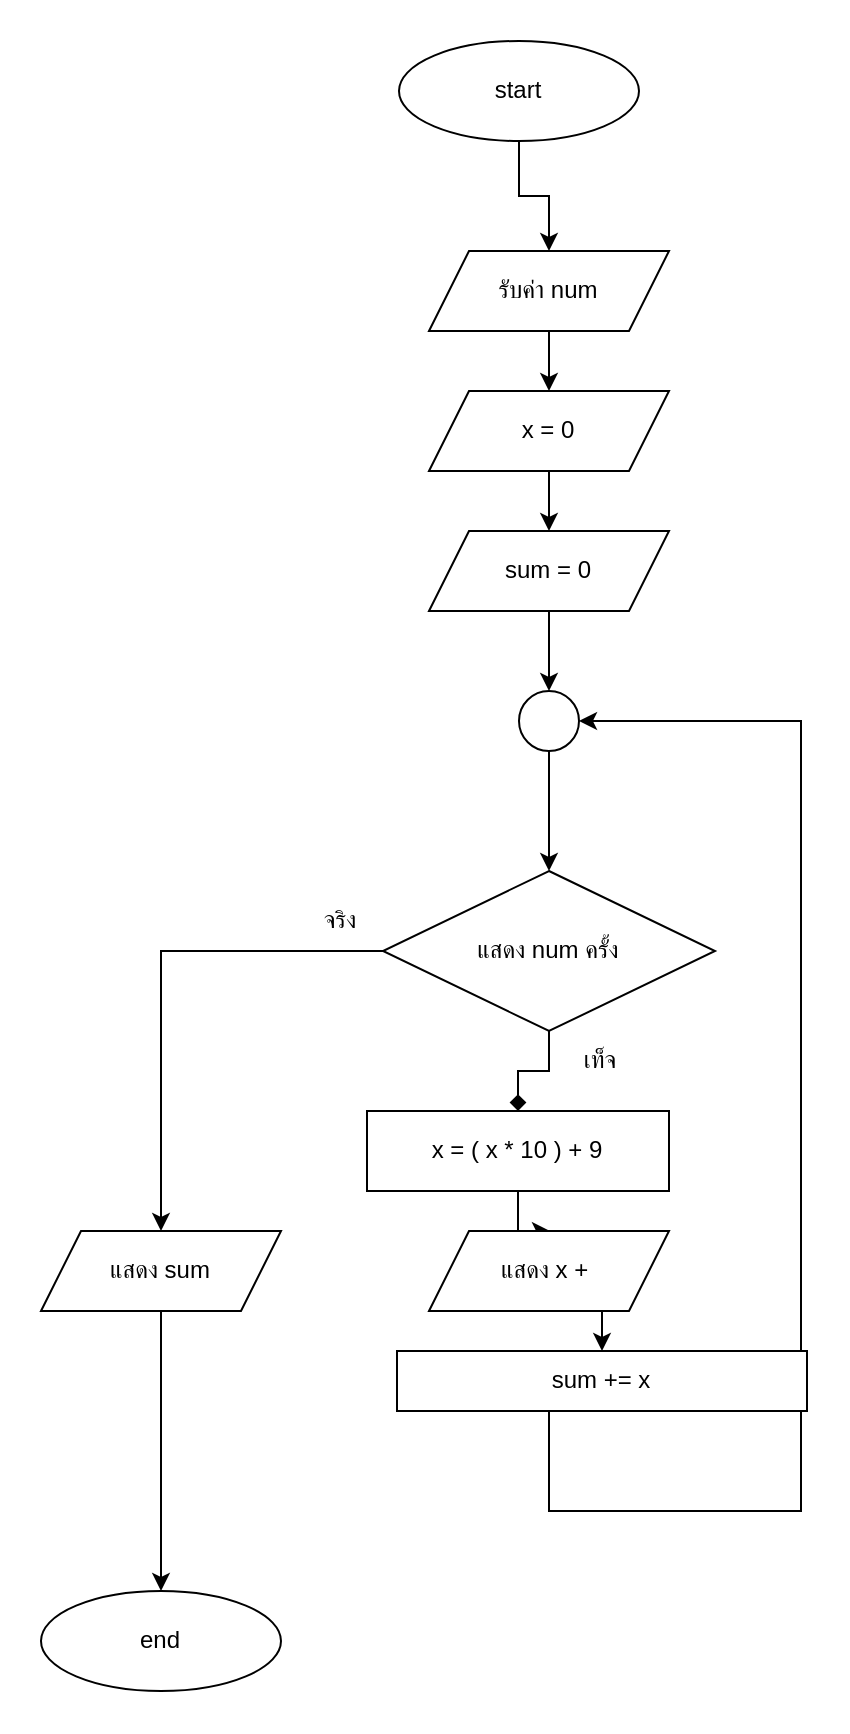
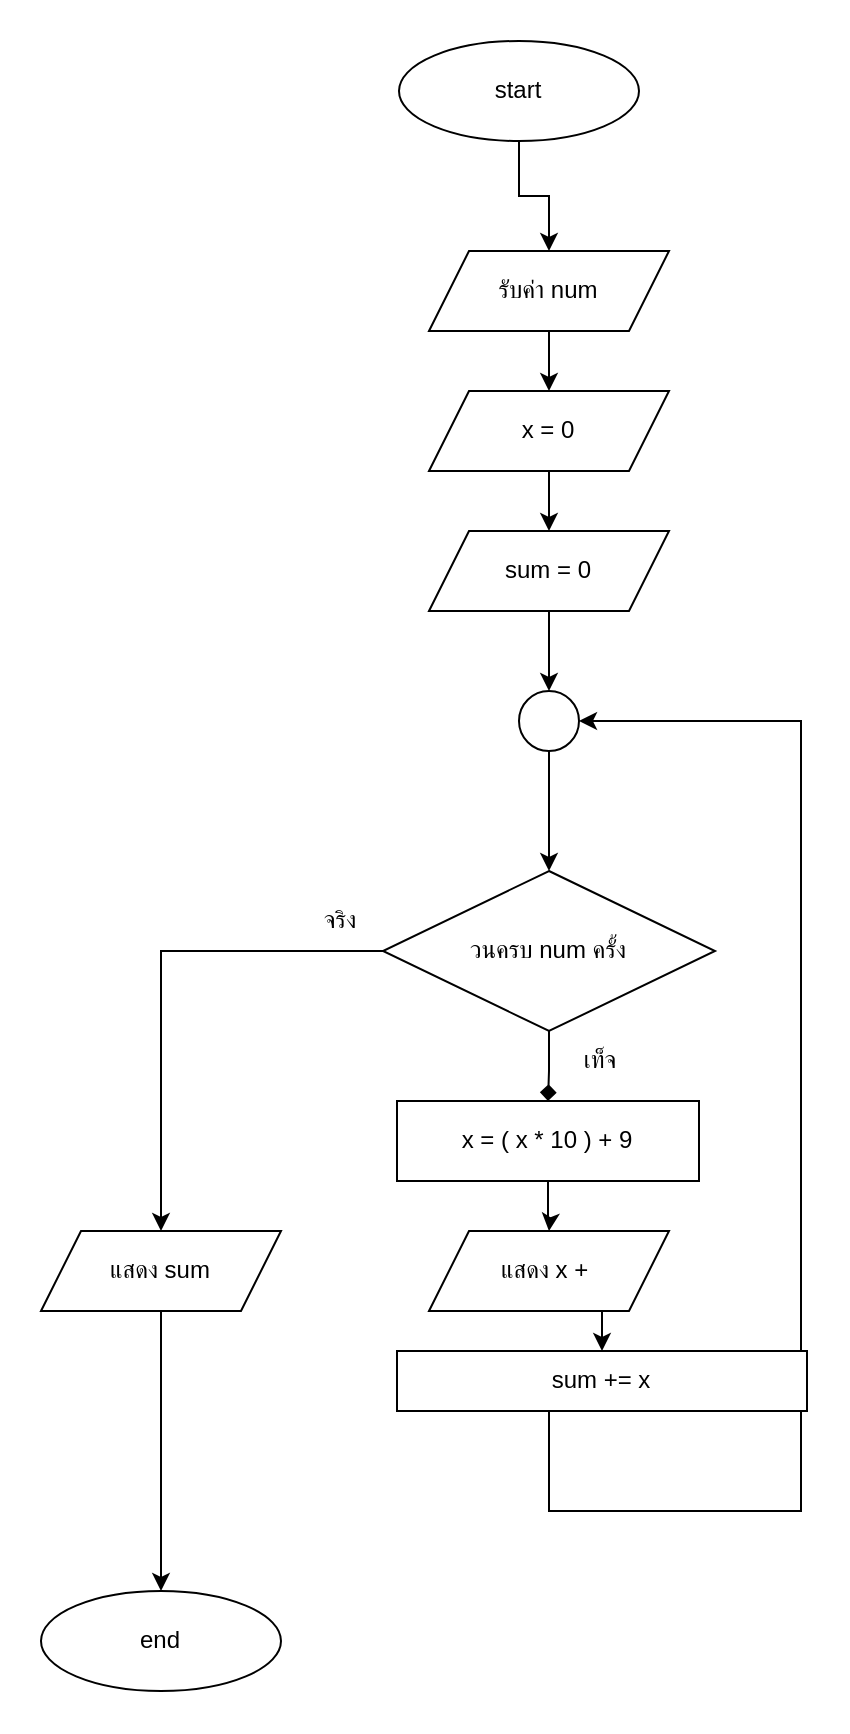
node "แสดง num ครั้ง": label "แสดง num ครั้ง" -> "วนครบ num ครั้ง"
node "x = ( x * 10 ) + 9": moved (518, 1151) -> (548, 1141)
